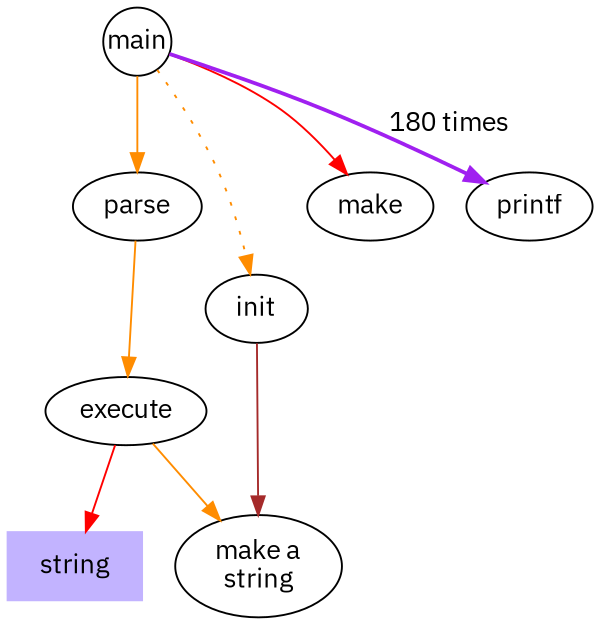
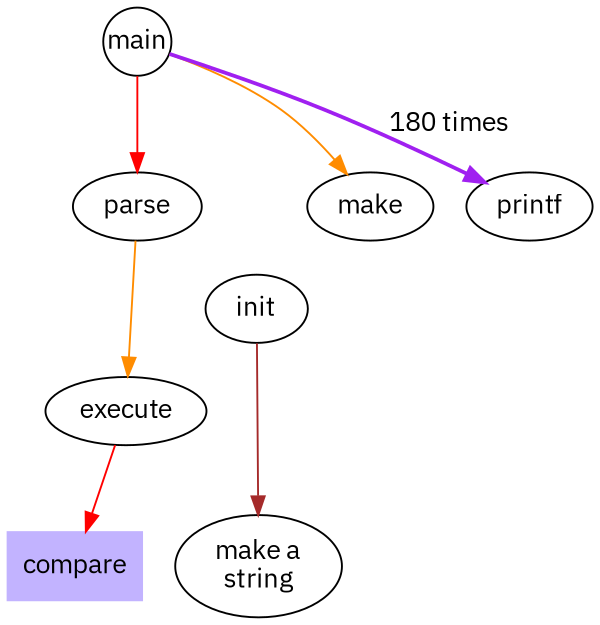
edge "main" -> "make": color red -> darkorange
edge "main" -> "parse": color darkorange -> red
edge "main" -> "init": removed
edge "execute" -> "make a string": removed
node "string": label "string" -> "compare"
